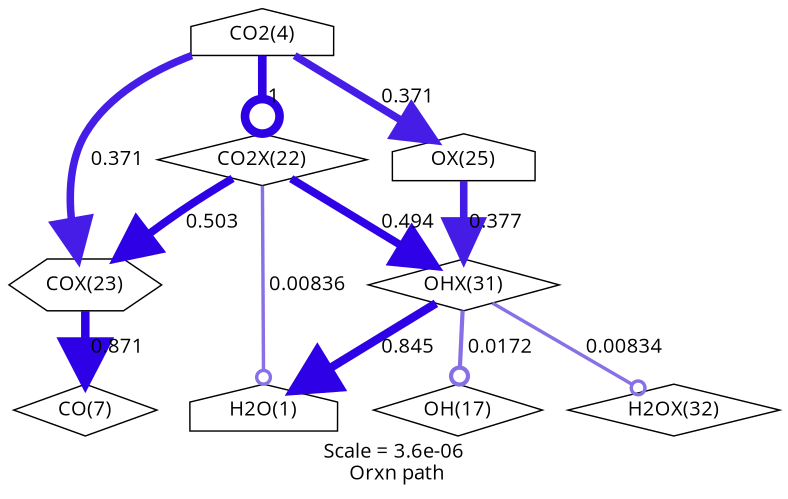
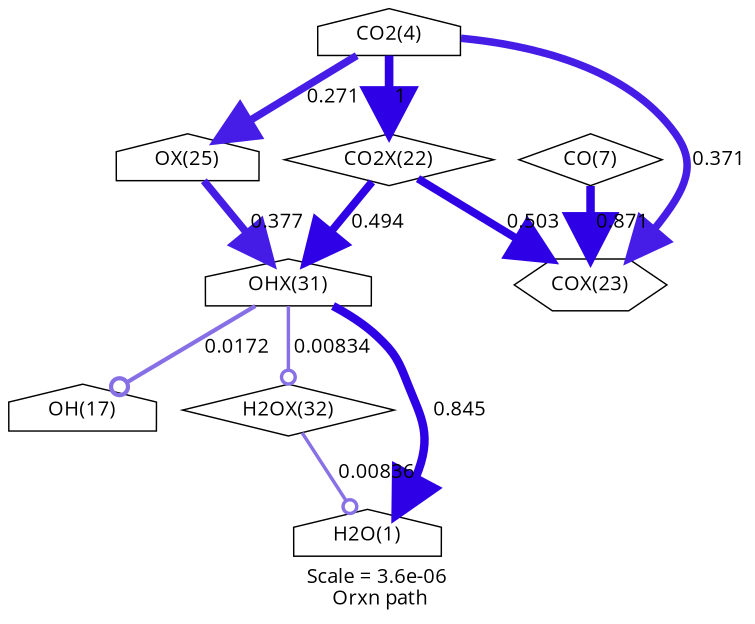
edge "CO2(4)" -> "CO2X(22)": arrowhead odot -> normal
edge "CO2(4)" -> "OX(25)": label " 0.371" -> " 0.271"
edge "CO2X(22)" -> "H2O(1)": now "H2OX(32)" -> "H2O(1)"
node "OHX(31)": shape diamond -> house
edge "COX(23)" -> "CO(7)": reversed
node "OH(17)": shape diamond -> house
